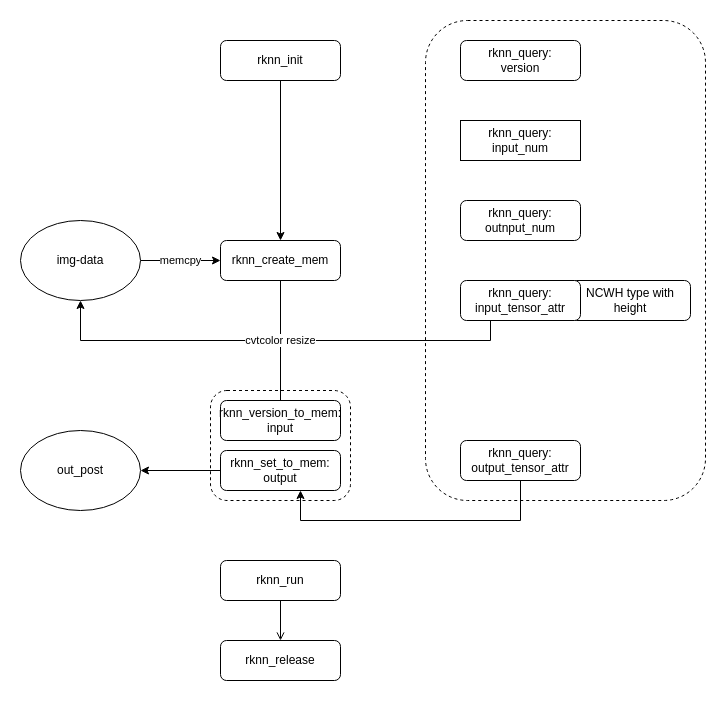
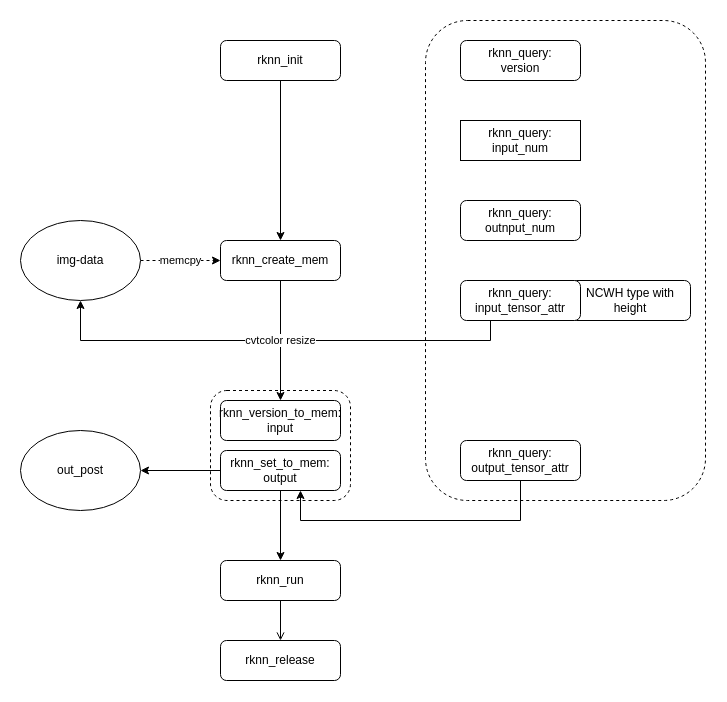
edge "img-data" -> "rknn_create_mem": style solid -> dashed
edge "rknn_create_mem" -- "rknn_version_to_mem: input": arrowhead none -> classic
edge "rknn_set_to_mem: output" -> "rknn_run": added
